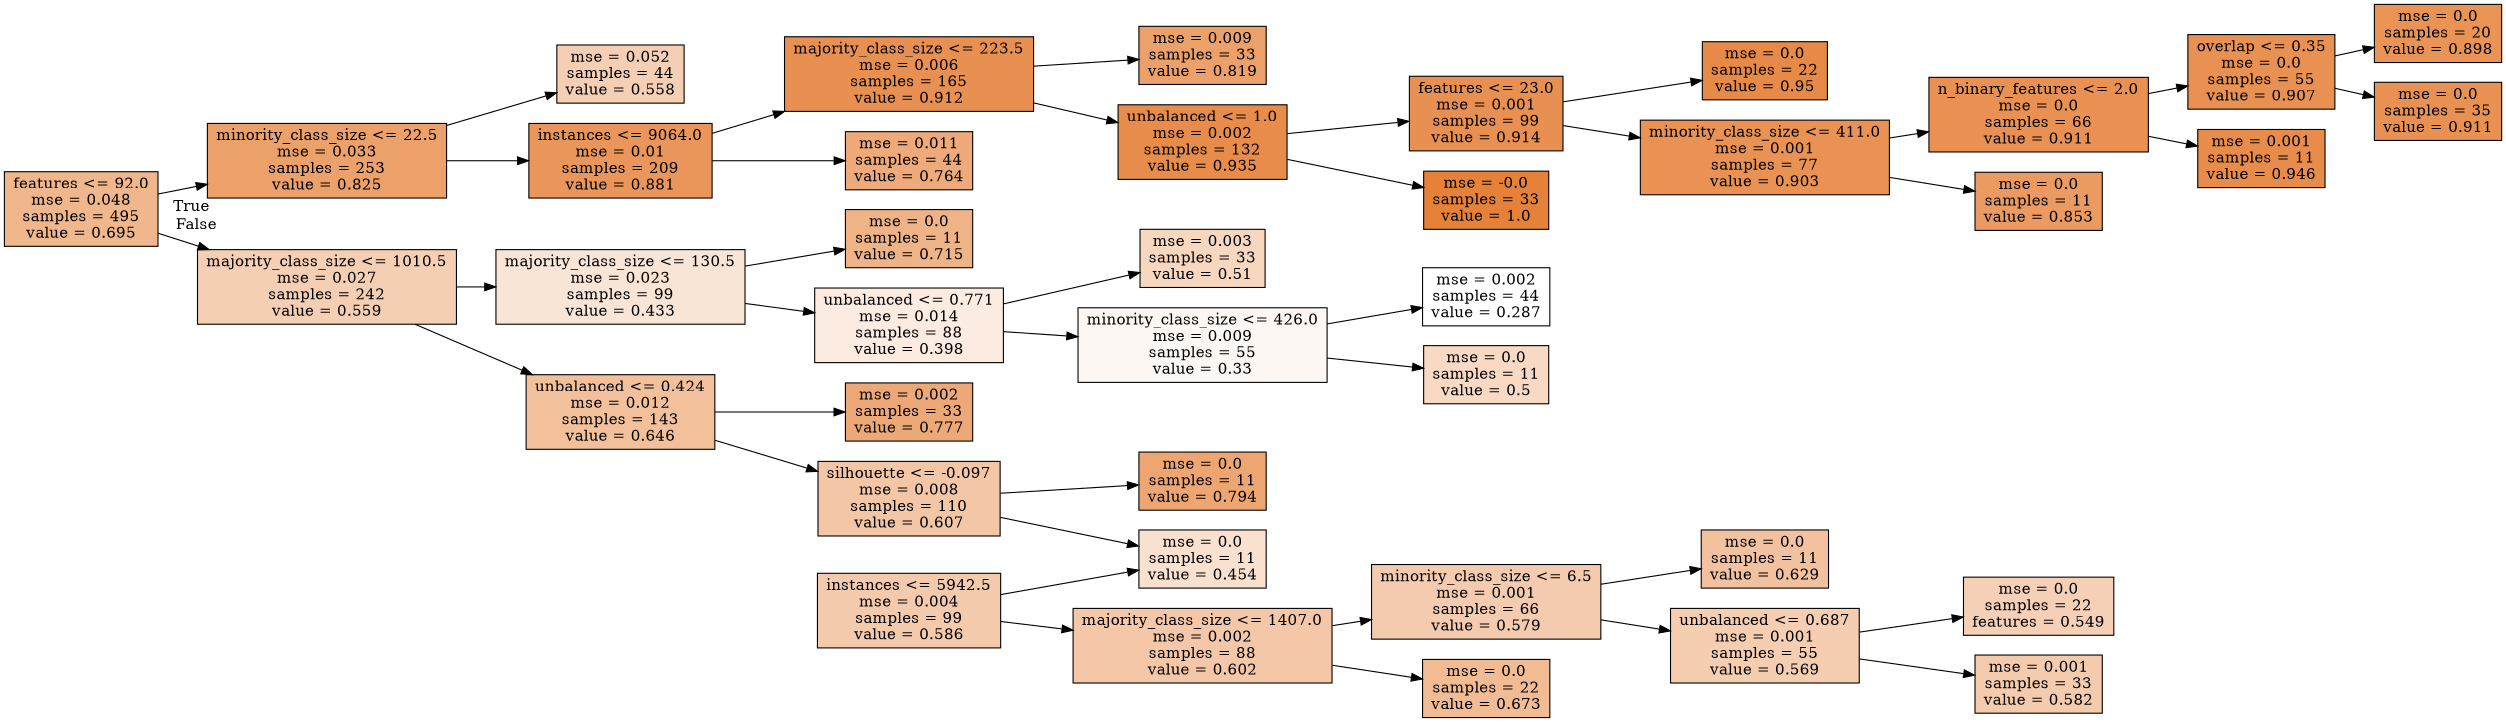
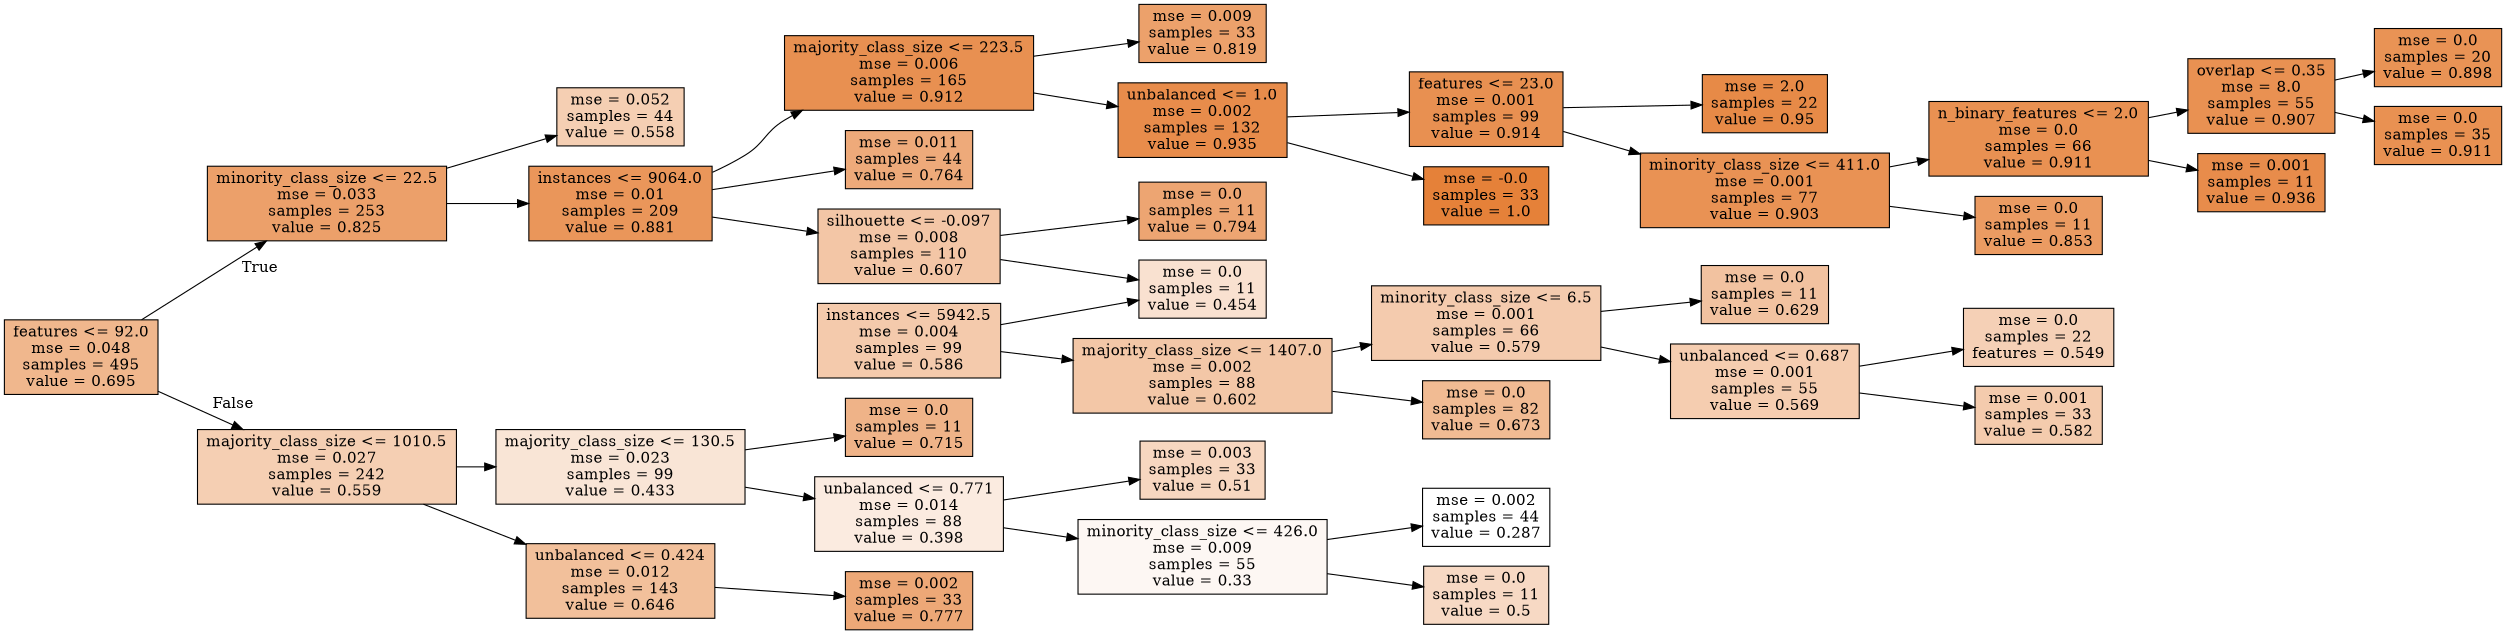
node "mse = 0.0 samples = 22 value = 0.95": label "mse = 0.0 samples = 22 value = 0.95" -> "mse = 2.0 samples = 22 value = 0.95"
node "overlap <= 0.35 mse = 0.0 samples = 55 value = 0.907": label "overlap <= 0.35 mse = 0.0 samples = 55 value = 0.907" -> "overlap <= 0.35 mse = 8.0 samples = 55 value = 0.907"
node "mse = 0.001 samples = 11 value = 0.946": label "mse = 0.001 samples = 11 value = 0.946" -> "mse = 0.001 samples = 11 value = 0.936"
edge "unbalanced <= 0.424 mse = 0.012 samples = 143 value = 0.646" -> "silhouette <= -0.097 mse = 0.008 samples = 110 value = 0.607": now "instances <= 9064.0 mse = 0.01 samples = 209 value = 0.881" -> "silhouette <= -0.097 mse = 0.008 samples = 110 value = 0.607"
node "mse = 0.0 samples = 22 value = 0.673": label "mse = 0.0 samples = 22 value = 0.673" -> "mse = 0.0 samples = 82 value = 0.673"
